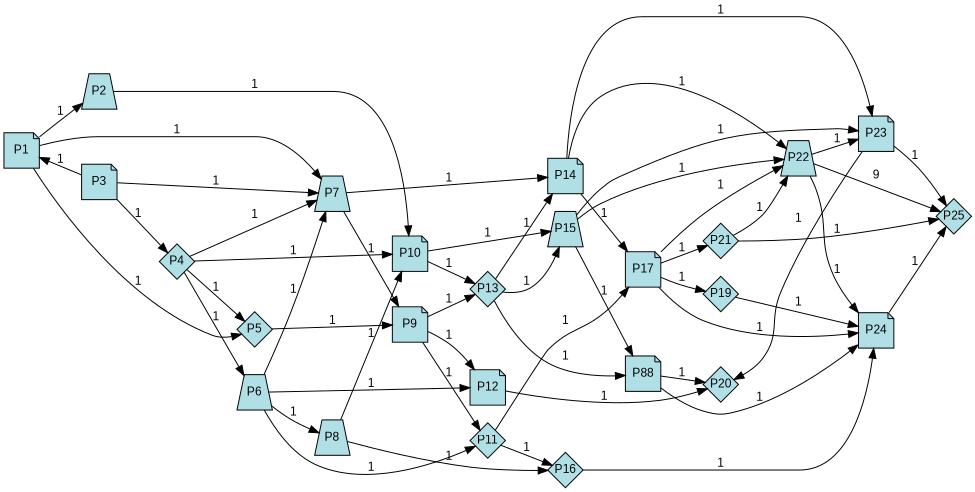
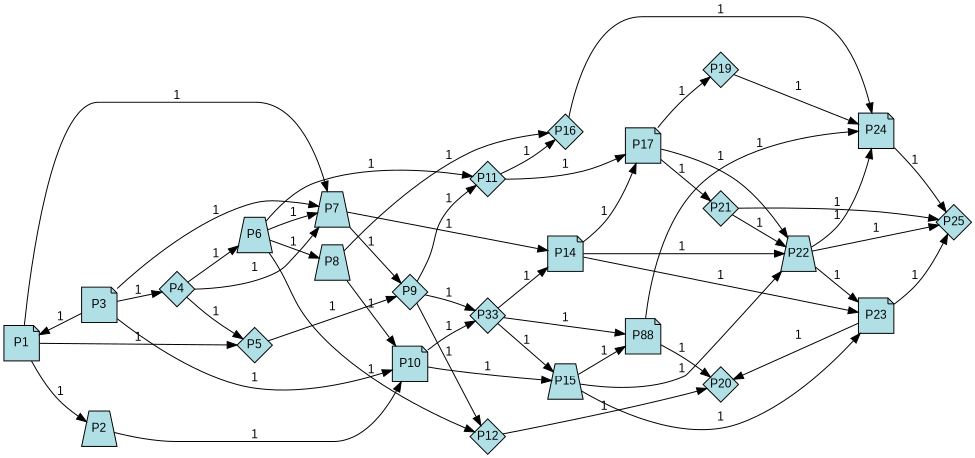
edge "P22" -> "P25": label "9" -> "1"
edge "P4" -> "P10": now "P3" -> "P10"
node "P13": label "P13" -> "P33"
node "P9": shape note -> diamond
edge "P17" -> "P24": removed, label "1"
node "P12": shape note -> diamond
